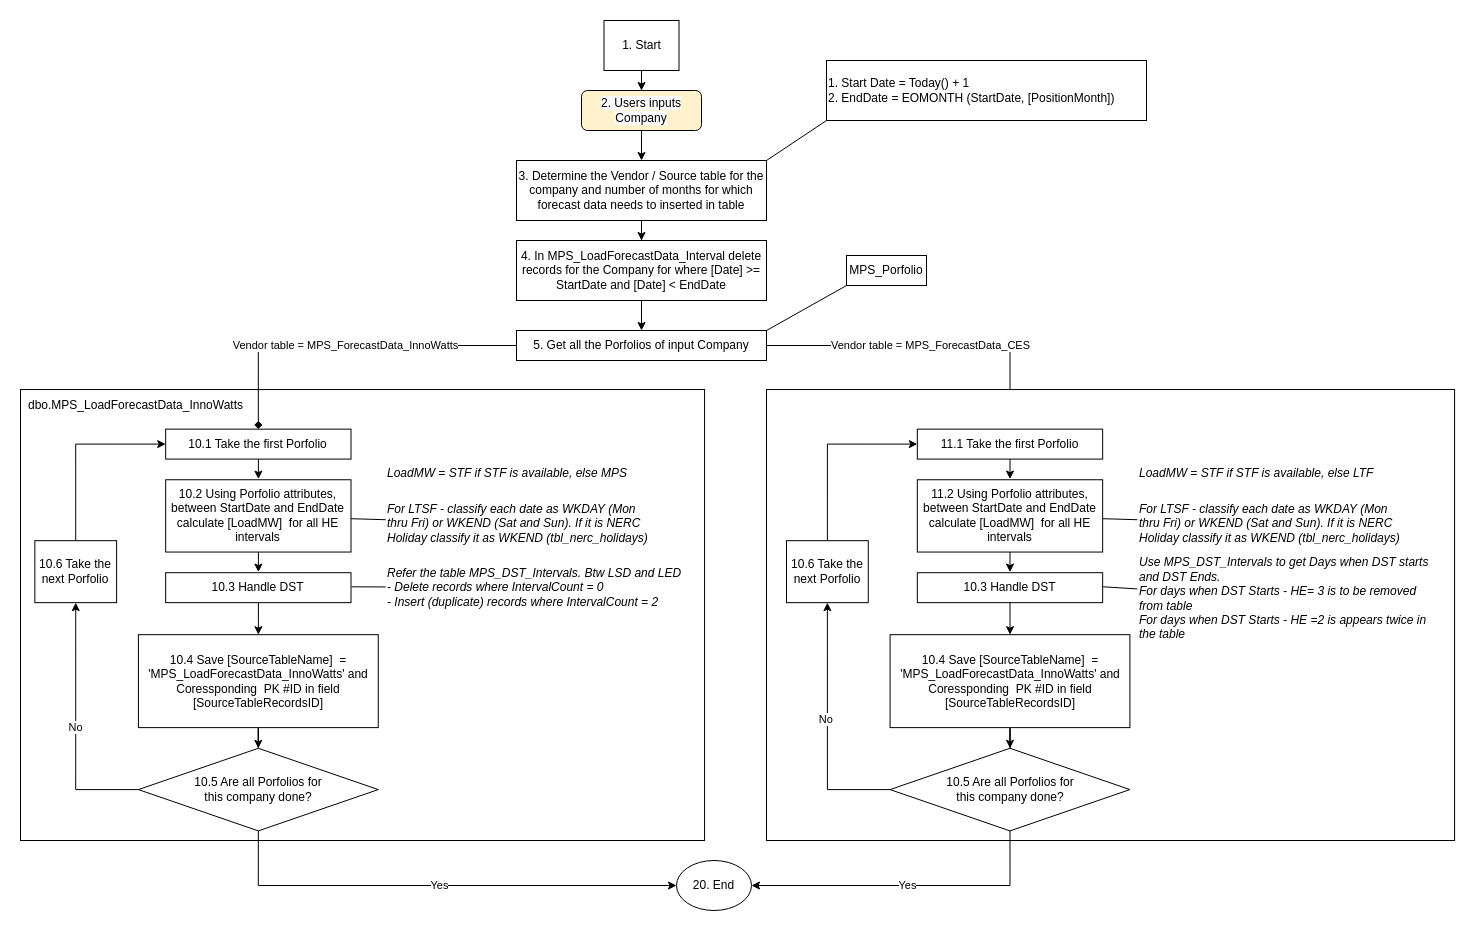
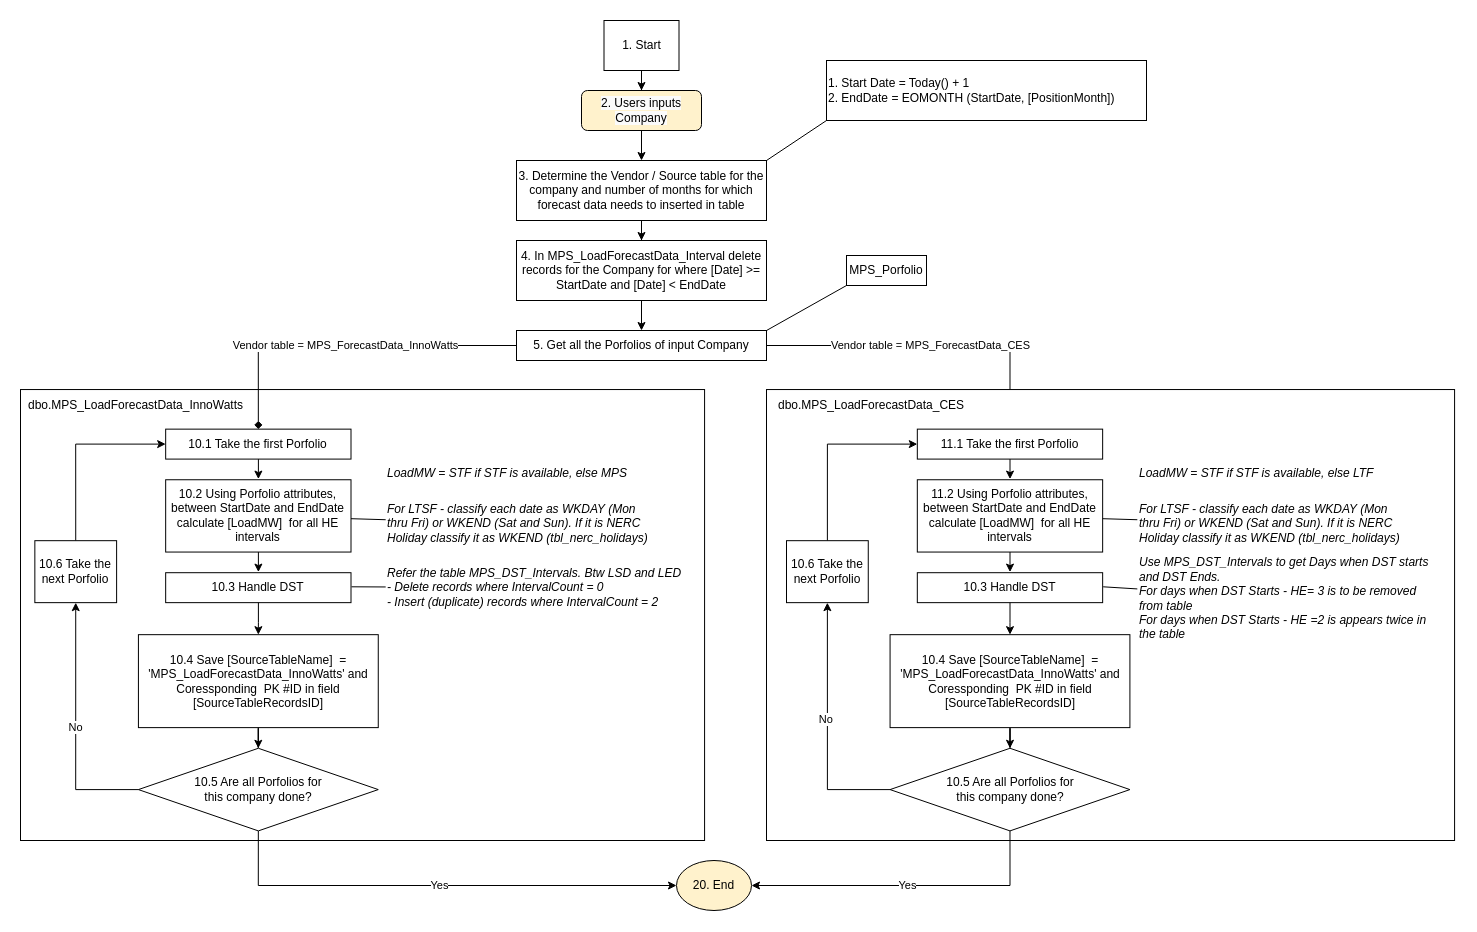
node "dbo.MPS_LoadForecastData_CES": added
node "20. End": fillcolor #ffffff -> #fff2cc
